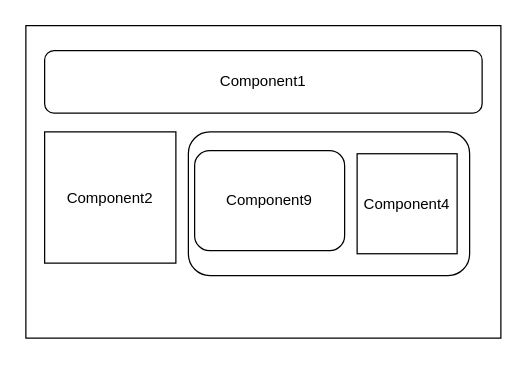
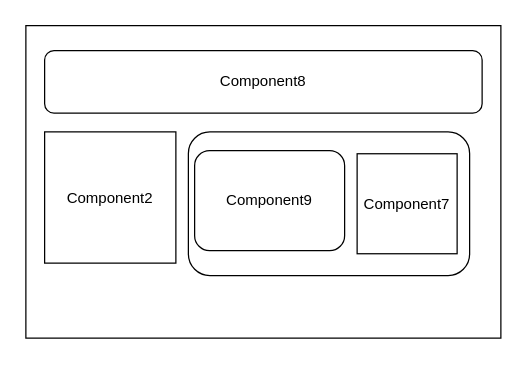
node "Component1": label "Component1" -> "Component8"
node "Component4": label "Component4" -> "Component7"
